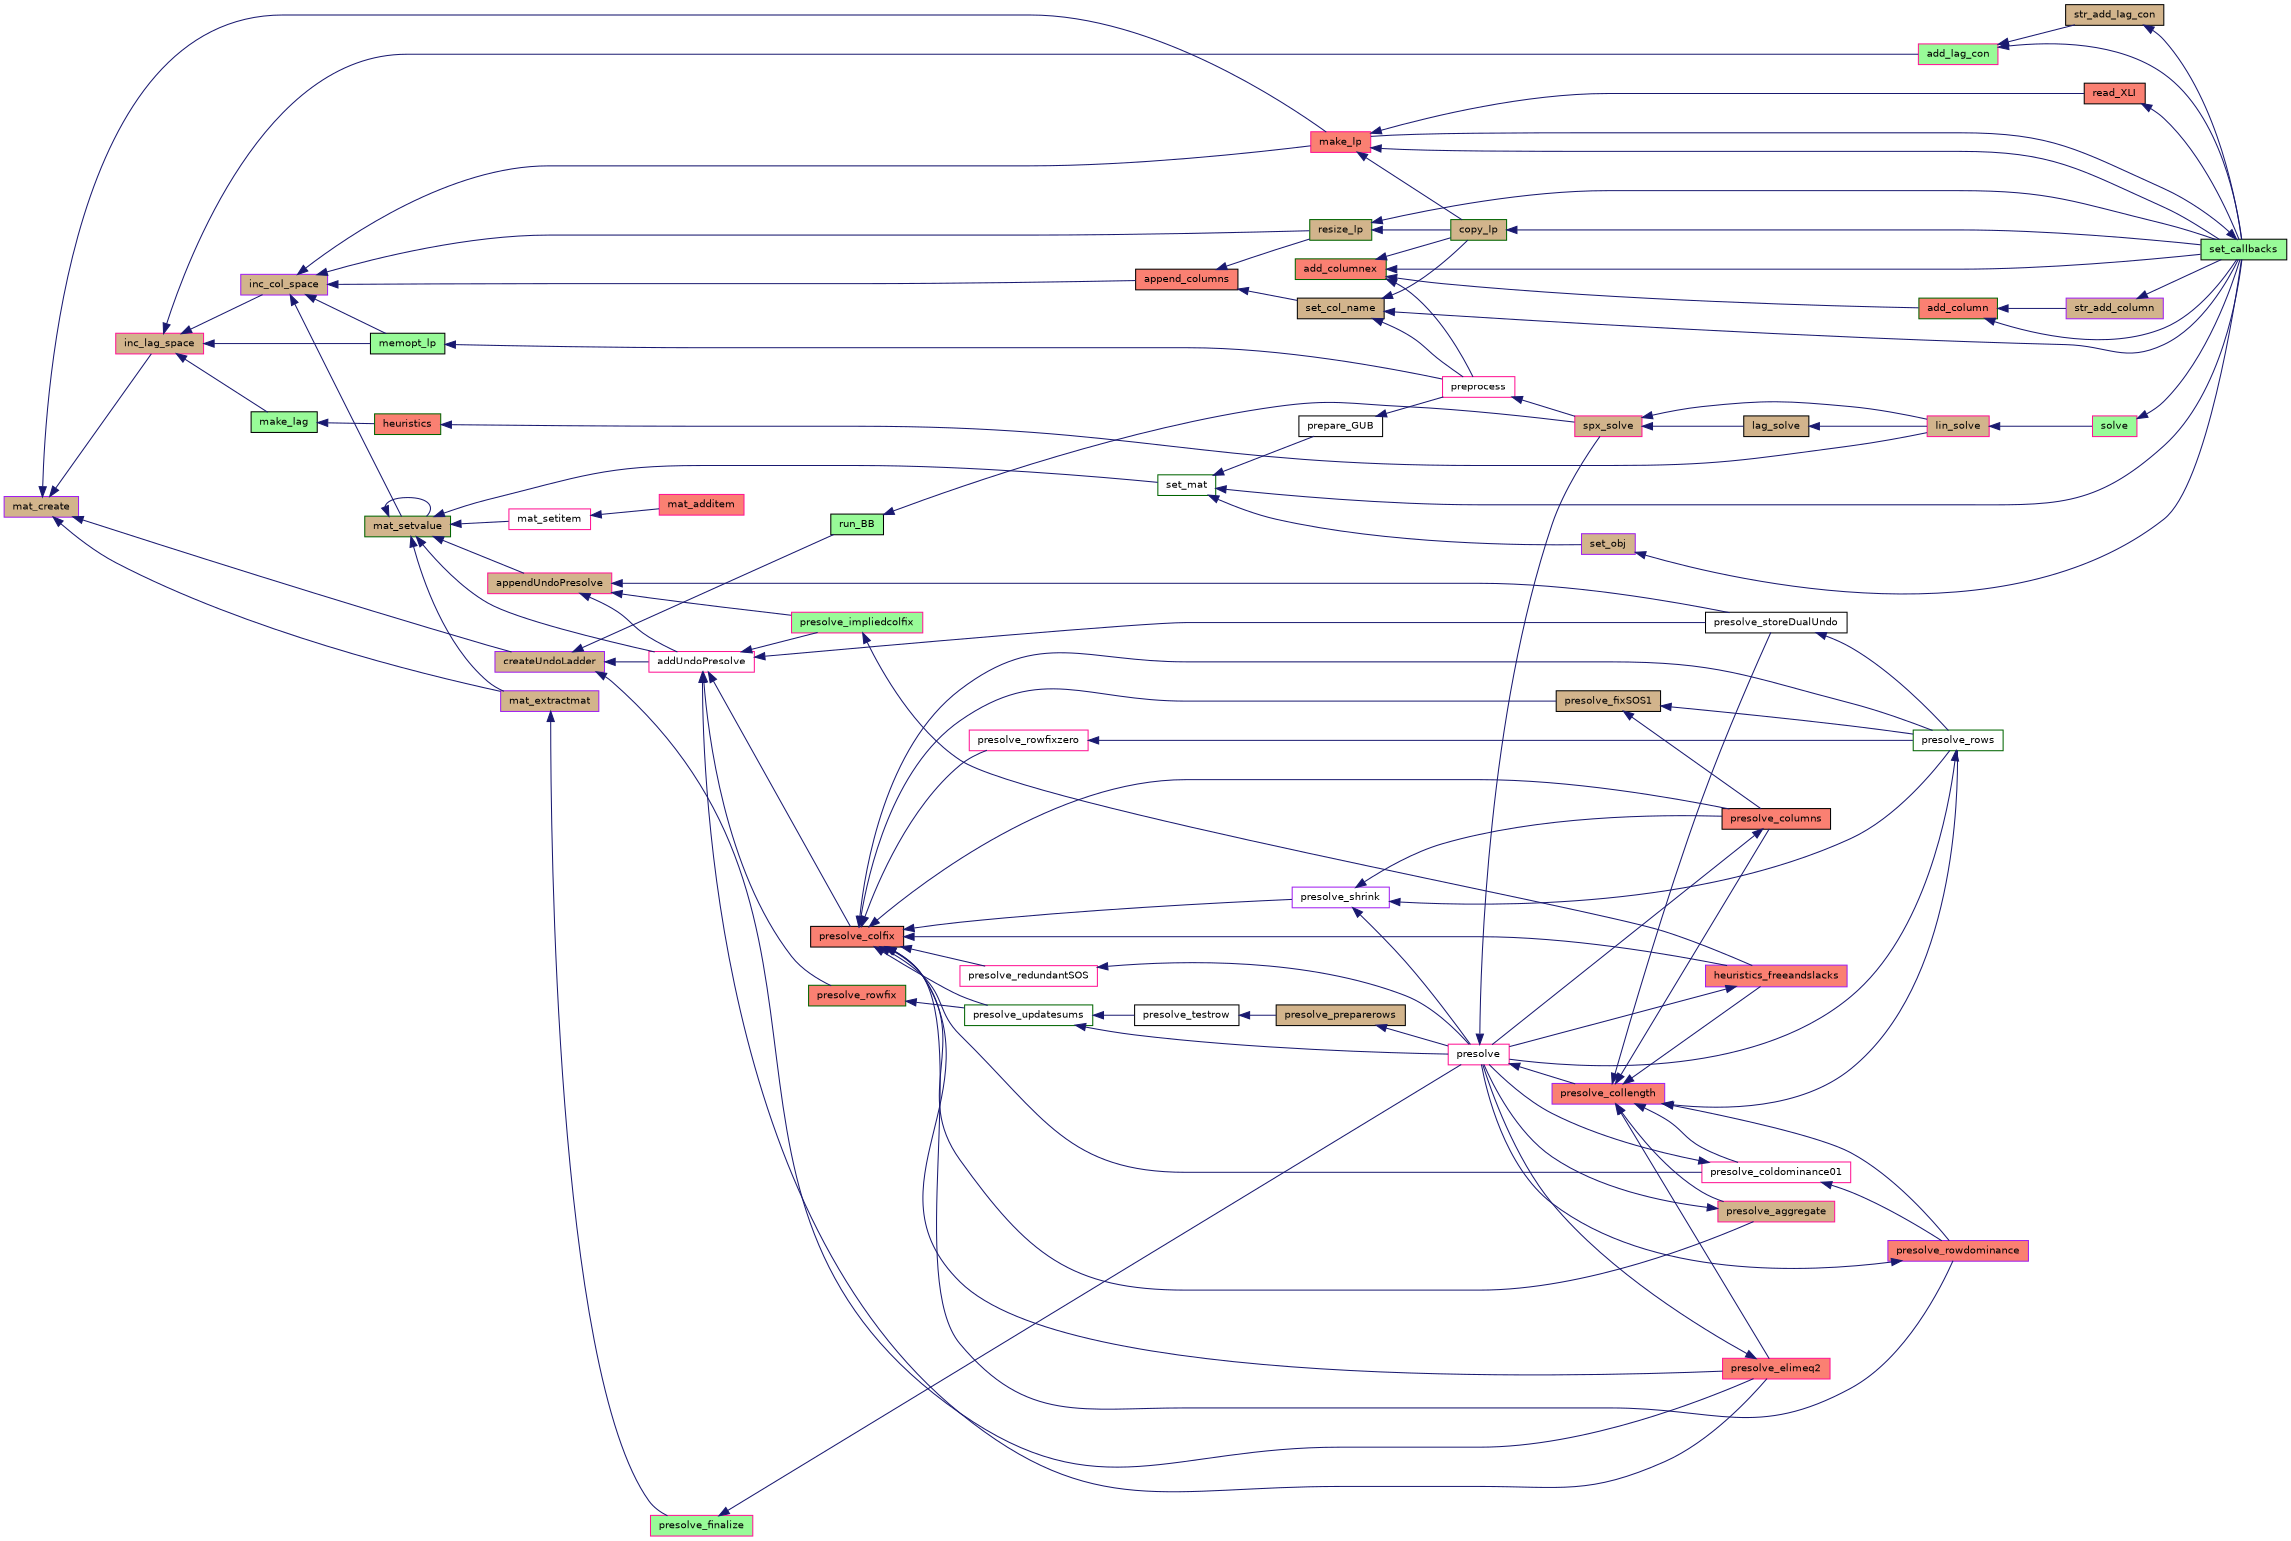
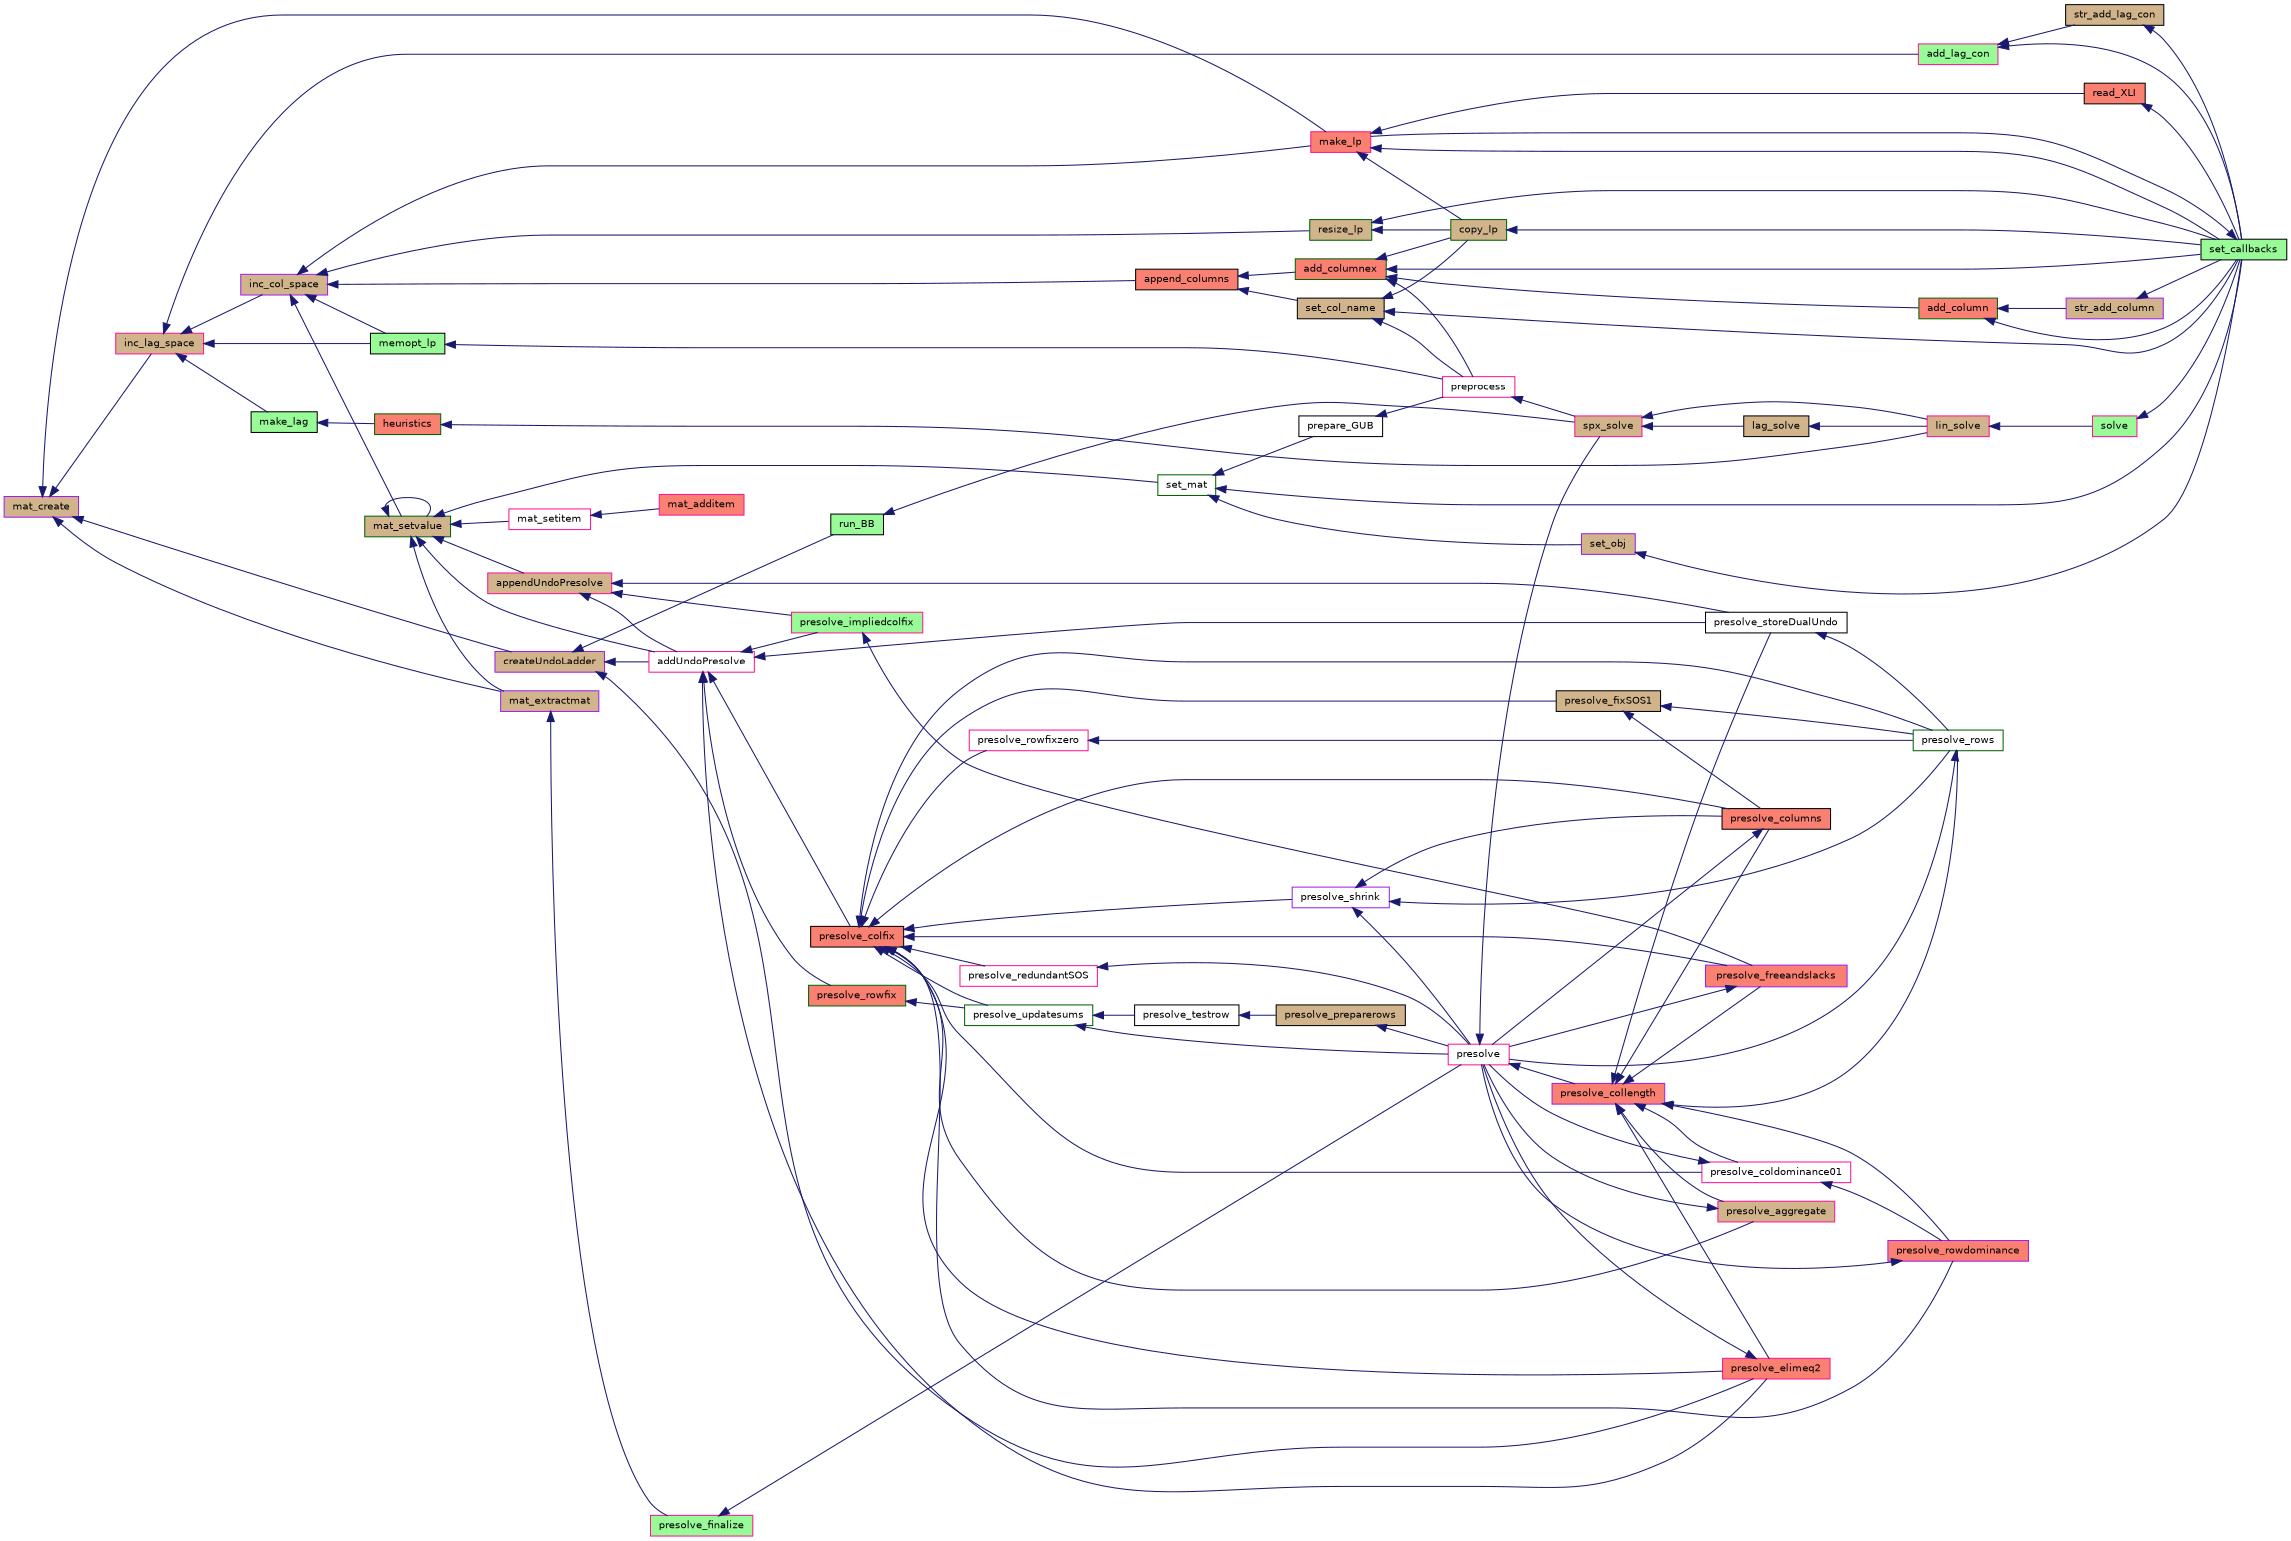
edge "resize_lp" -> "append_columns": now "add_columnex" -> "append_columns"
node "heuristics_freeandslacks": label "heuristics_freeandslacks" -> "presolve_freeandslacks"
